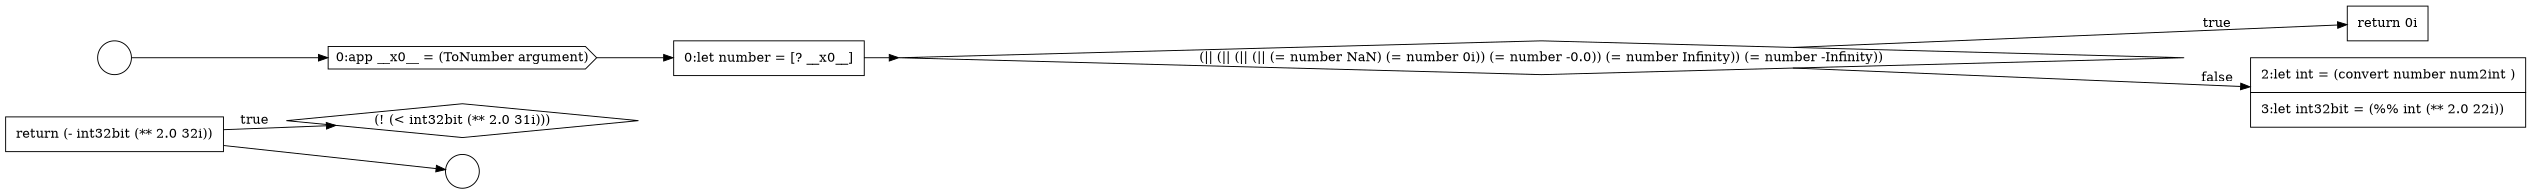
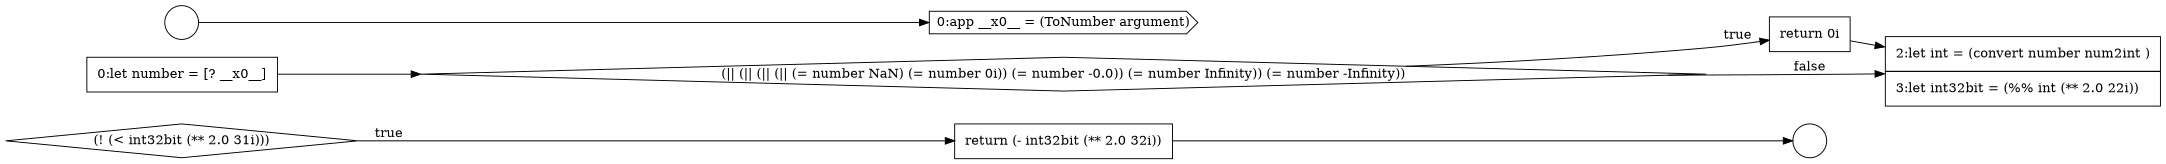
edge "return 0i" -> "2:let int = (convert number num2int )": added
edge "0:app __x0__ = (ToNumber argument)" -> "0:let number = [? __x0__]": removed
edge "return (- int32bit (** 2.0 32i))" -> "(! (< int32bit (** 2.0 31i)))": reversed
